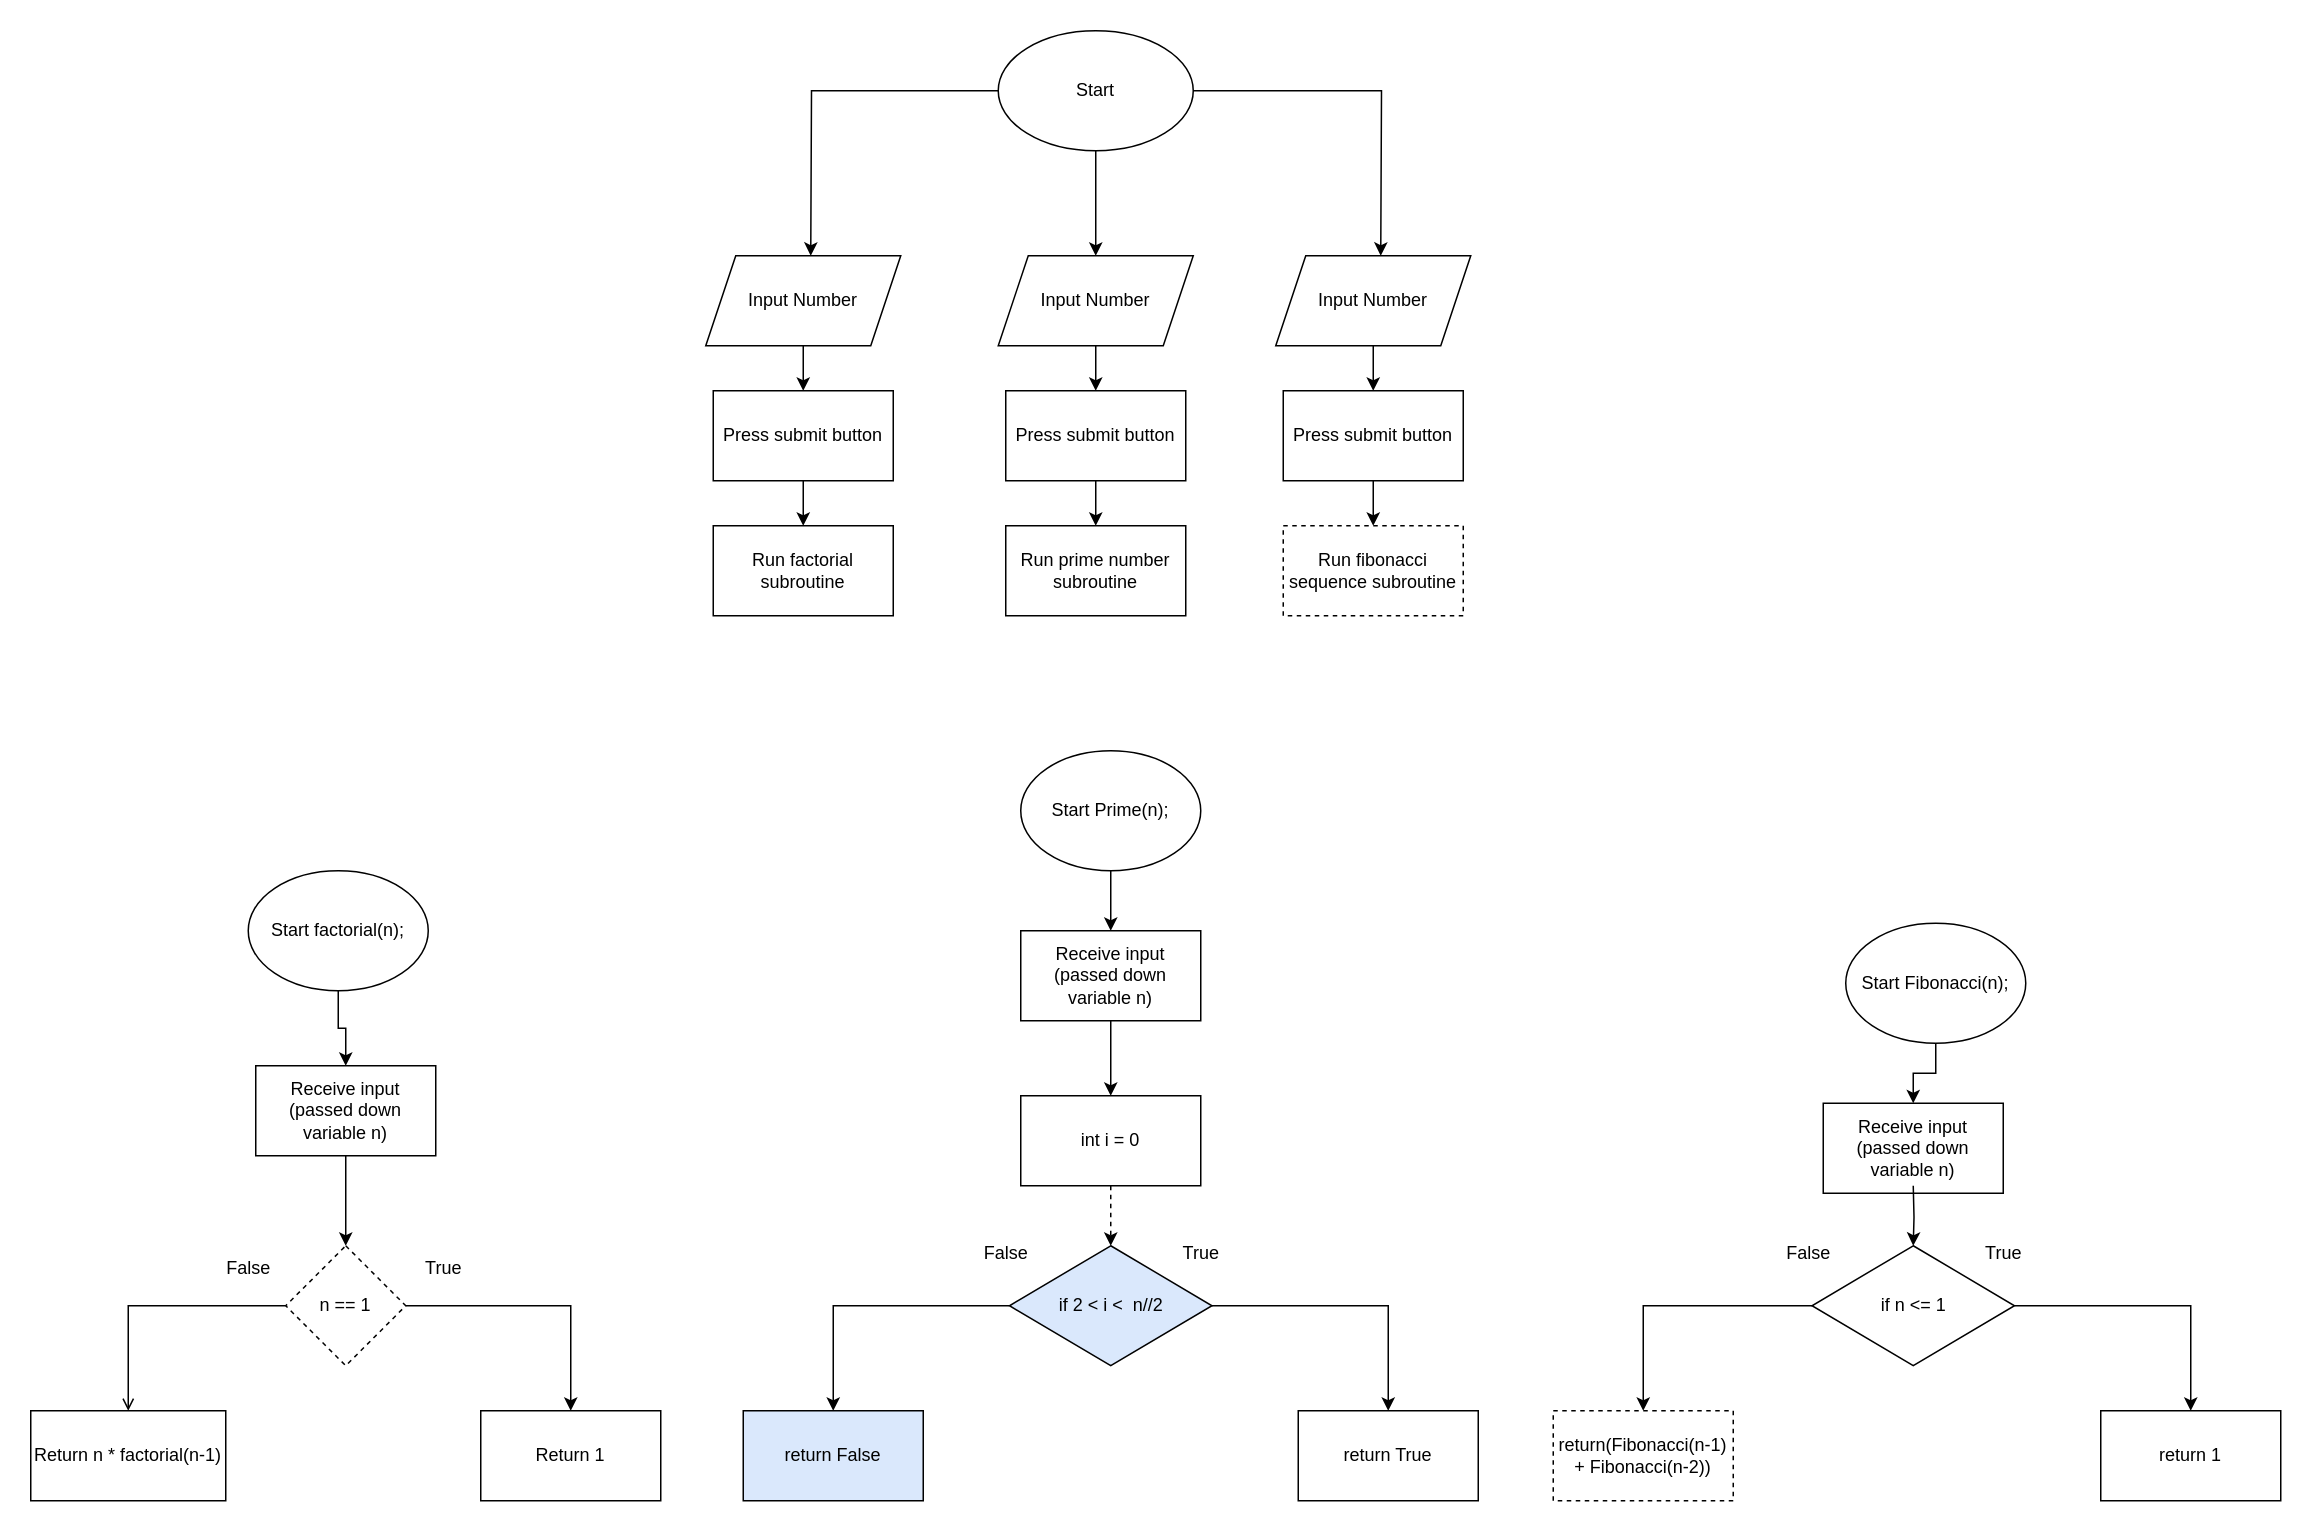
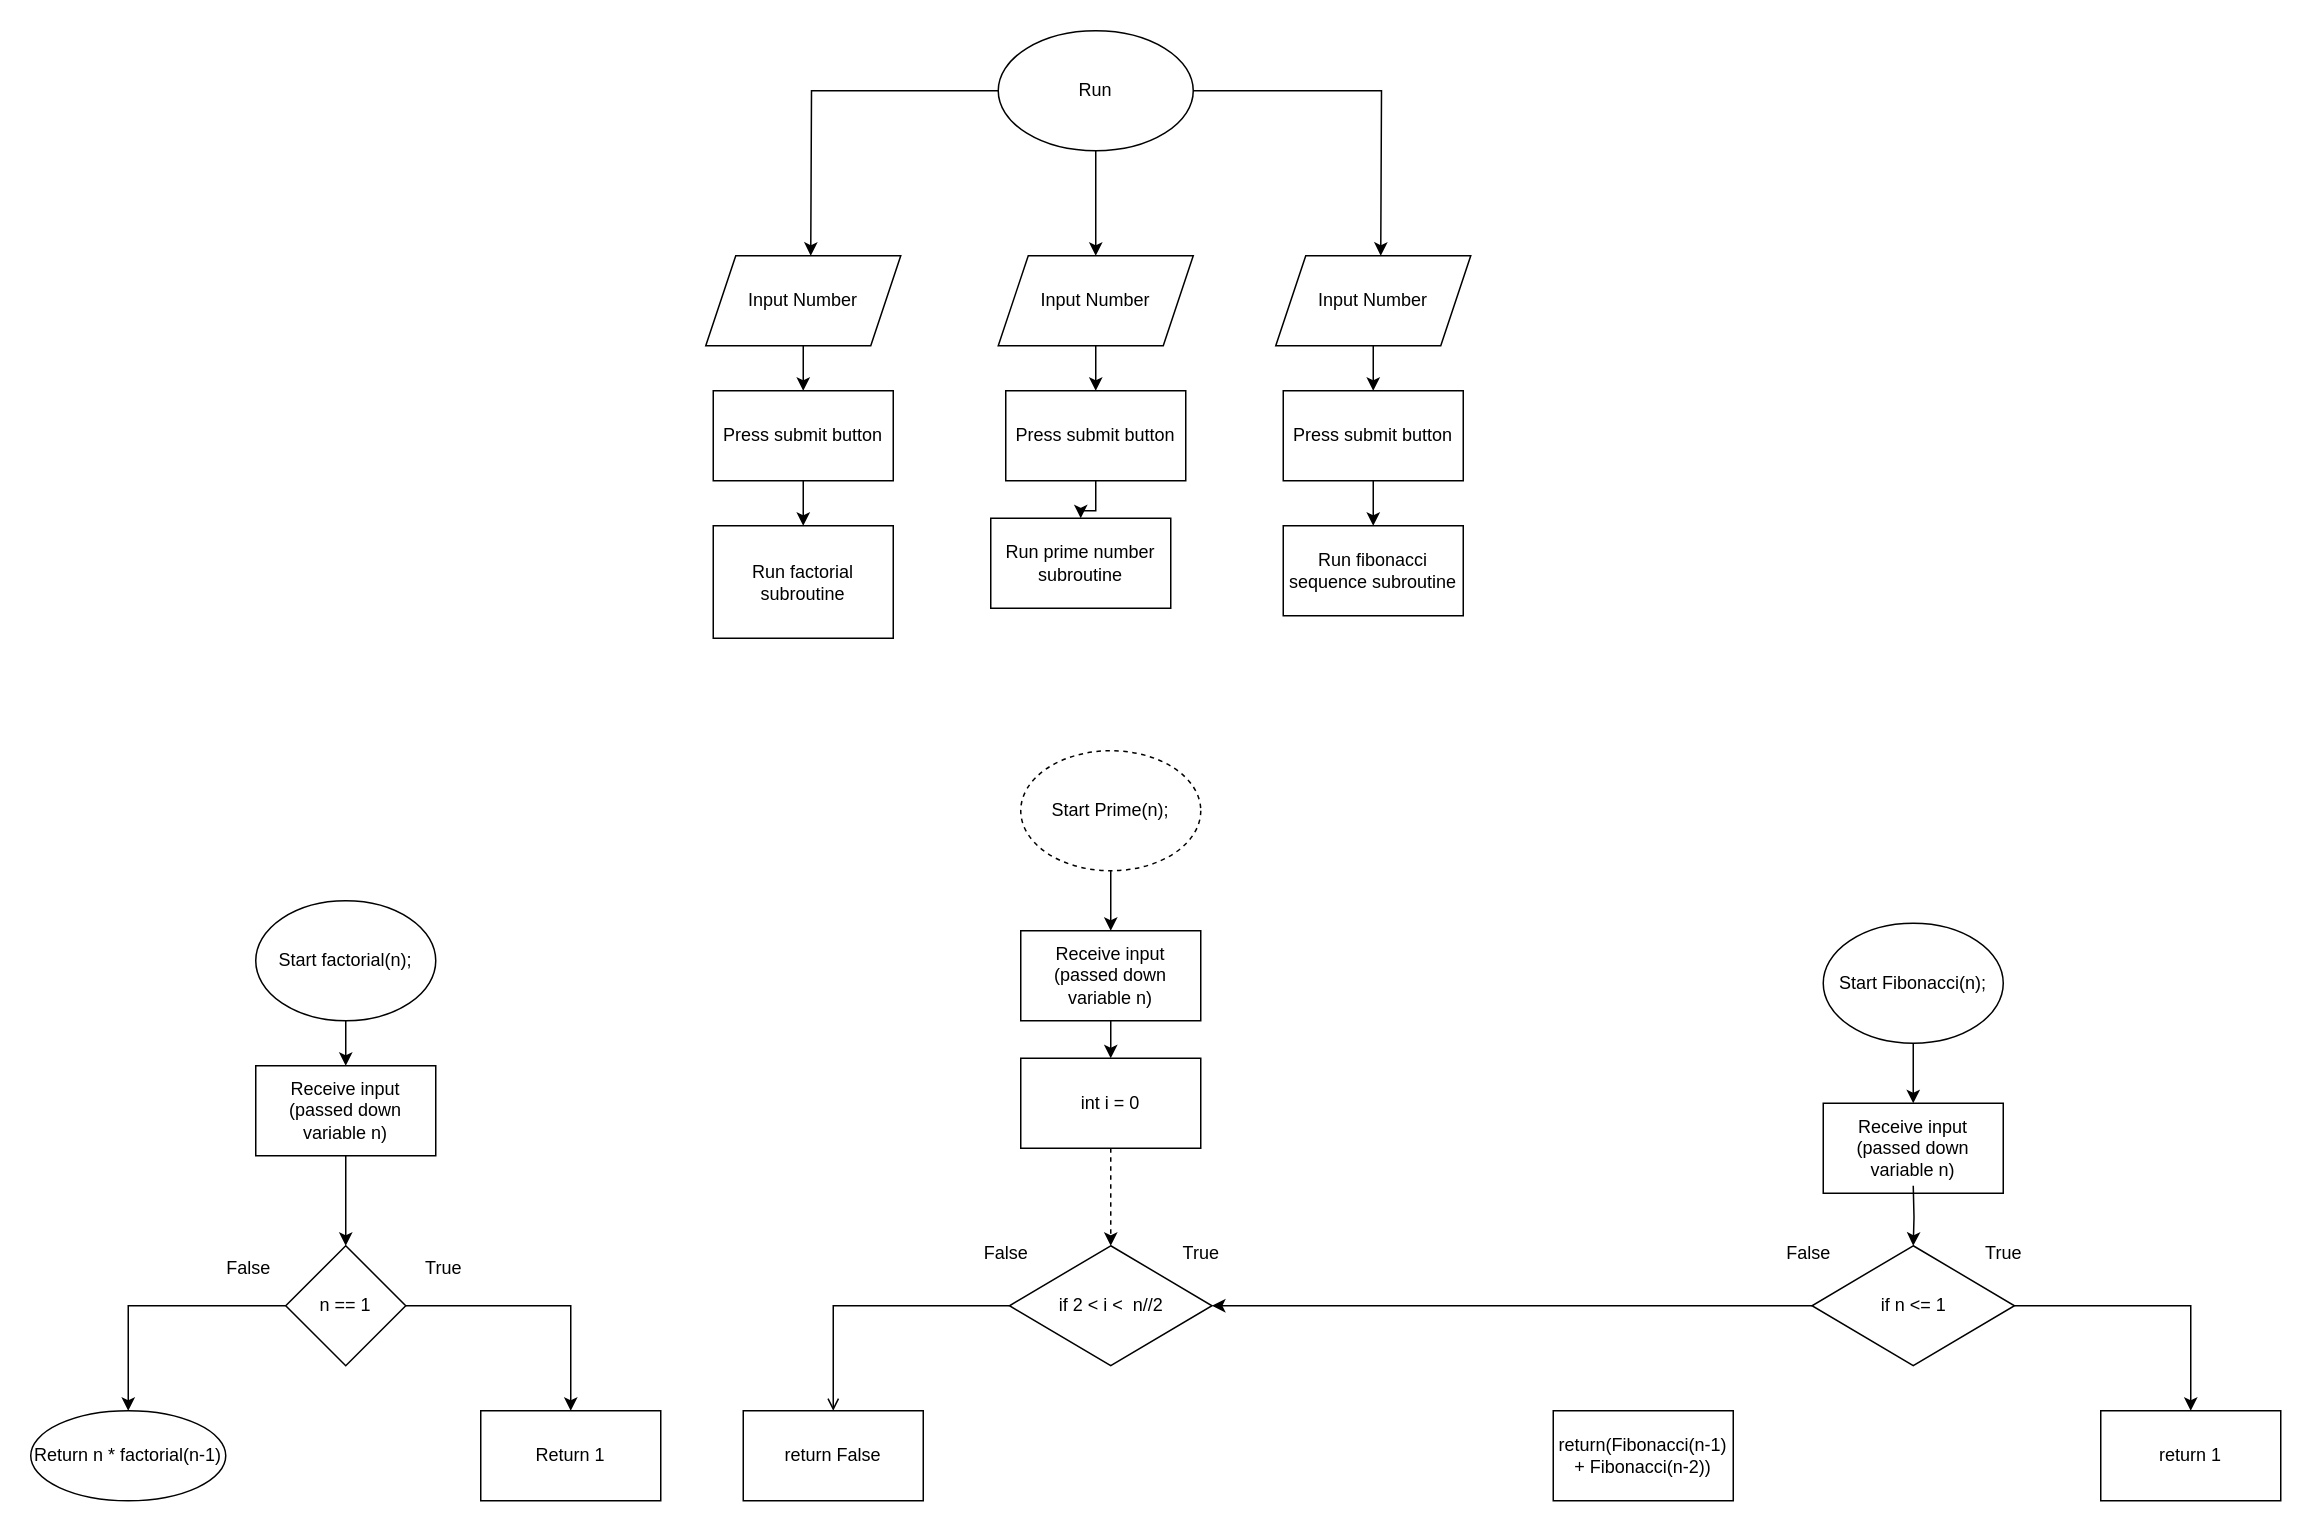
node "Start": label "Start" -> "Run"
node "Run factorial subroutine": size 180x90 -> 180x113
node "Run prime number subroutine": moved (1096, 571) -> (1081, 563)
node "Run fibonacci sequence subroutine": style dashed -> solid
node "Start Prime(n);": style solid -> dashed
node "Start factorial(n);": moved (338, 931) -> (346, 961)
node "Start Fibonacci(n);": moved (1936, 983) -> (1913, 983)
node "int i = 0": moved (1111, 1141) -> (1111, 1103)
node "n == 1": style dashed -> solid
node "if 2 < i < n//2": fillcolor #dae8fc -> #ffffff
edge "if n <= 1" -> "return(Fibonacci(n-1) + Fibonacci(n-2))": now "if n <= 1" -> "if 2 < i < n//2"
edge "if 2 < i < n//2" -> "return True": removed
edge "if 2 < i < n//2" -> "return False": arrowhead classic -> open
edge "n == 1" -> "Return n * factorial(n-1)": arrowhead open -> classic
node "Return n * factorial(n-1)": shape rectangle -> ellipse
node "return False": fillcolor #dae8fc -> #ffffff
node "return True": removed
node "return(Fibonacci(n-1) + Fibonacci(n-2))": style dashed -> solid
